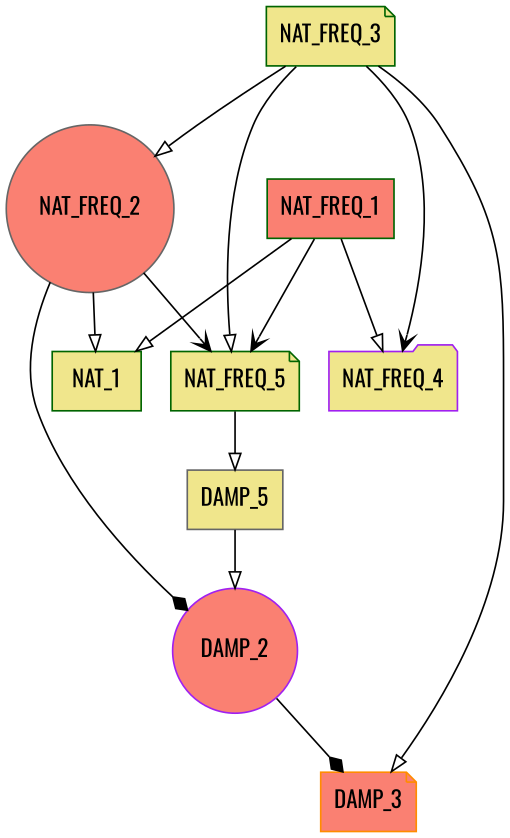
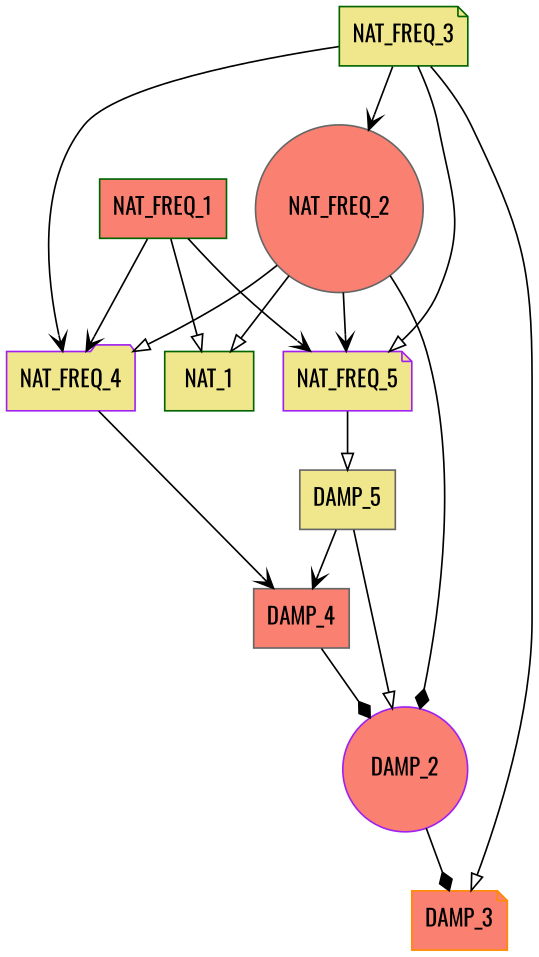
edge "NAT_FREQ_3" -> "NAT_FREQ_2": arrowhead onormal -> vee
edge "NAT_FREQ_1" -> "NAT_FREQ_4": arrowhead onormal -> vee
edge "NAT_FREQ_2" -> "NAT_FREQ_4": added
node "NAT_FREQ_5": color darkgreen -> purple
node "DAMP_4": added
